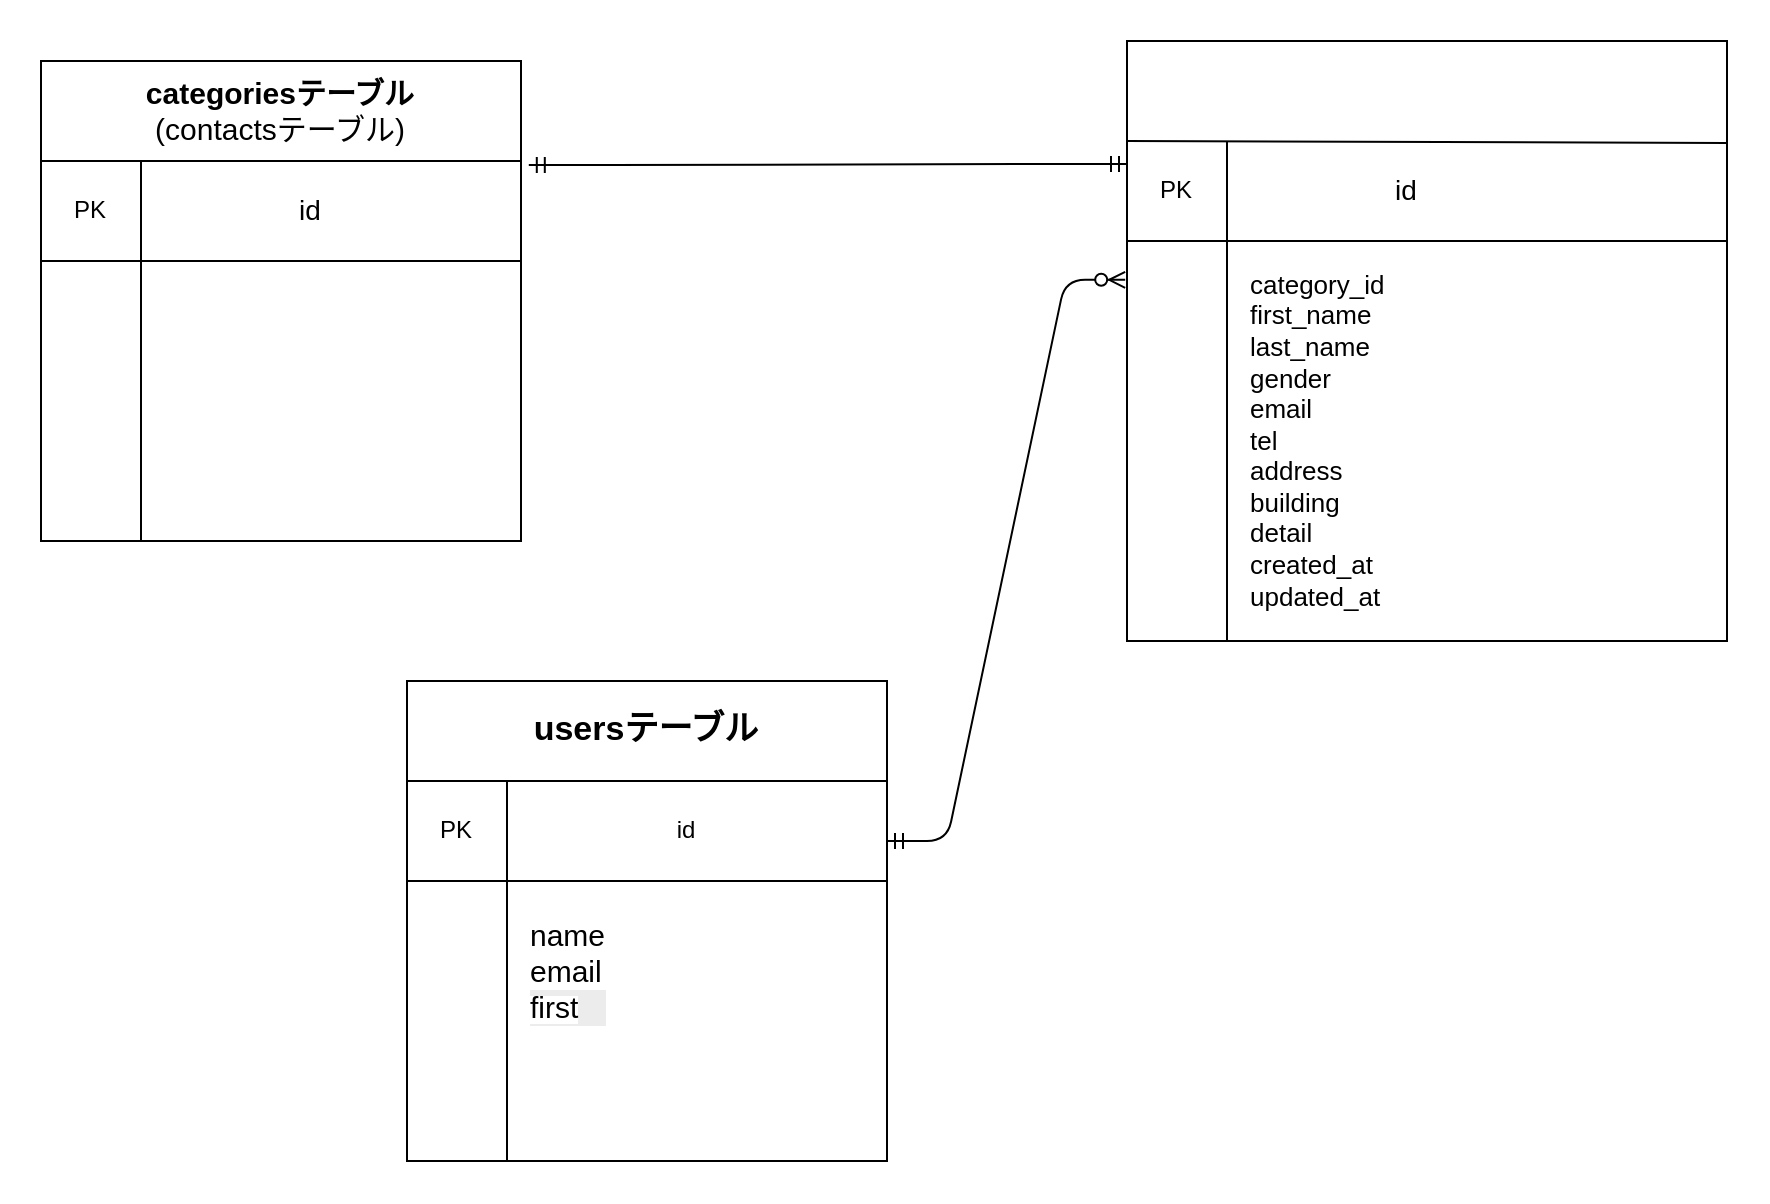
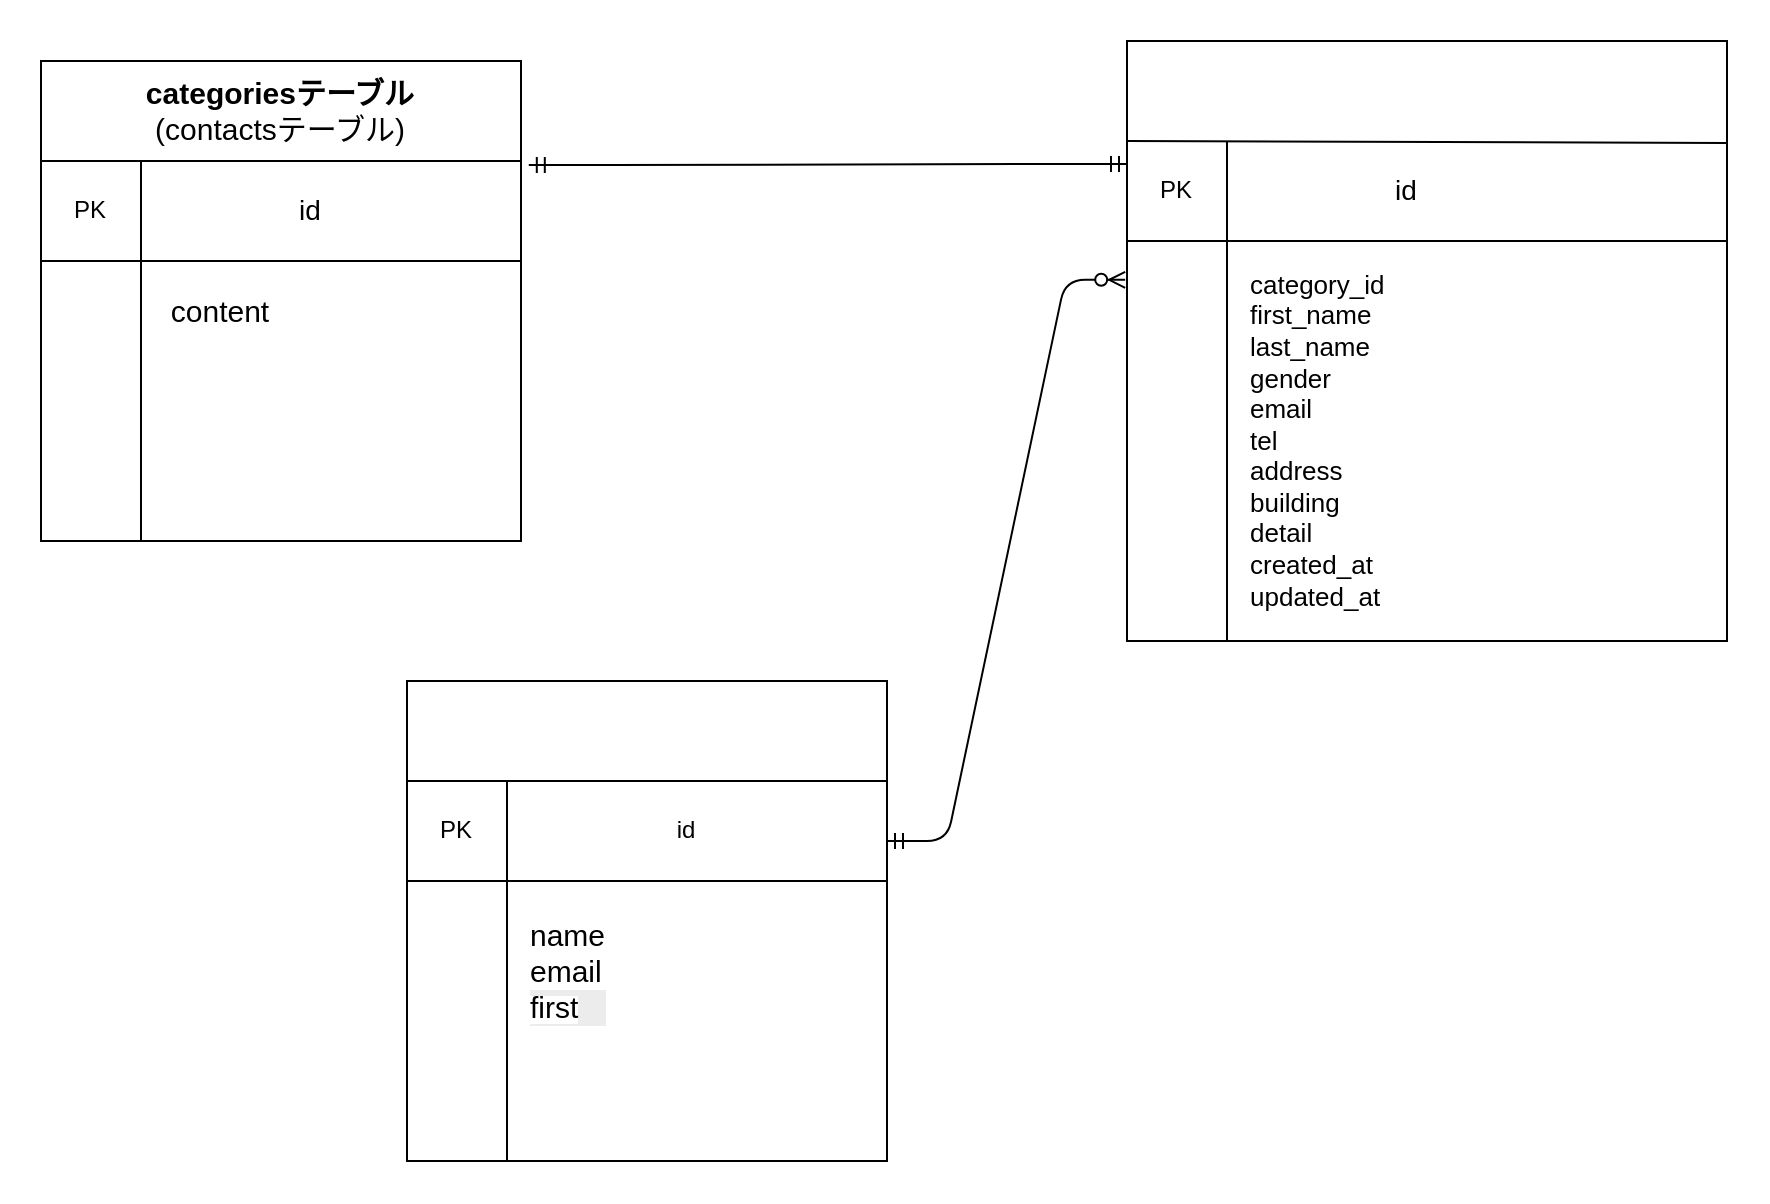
node "content": added
node "usersテーブル": removed
